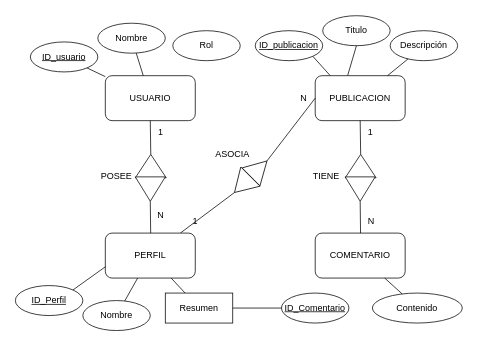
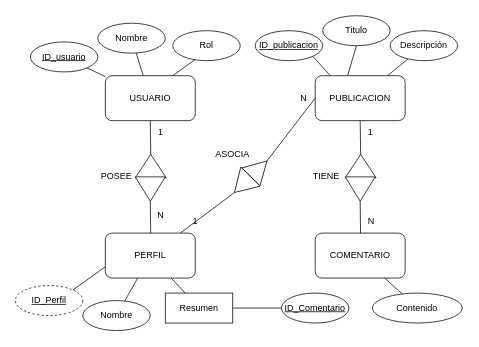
edge "Rol" -- "USUARIO": added
node "ID_Perfil": style solid -> dashed
